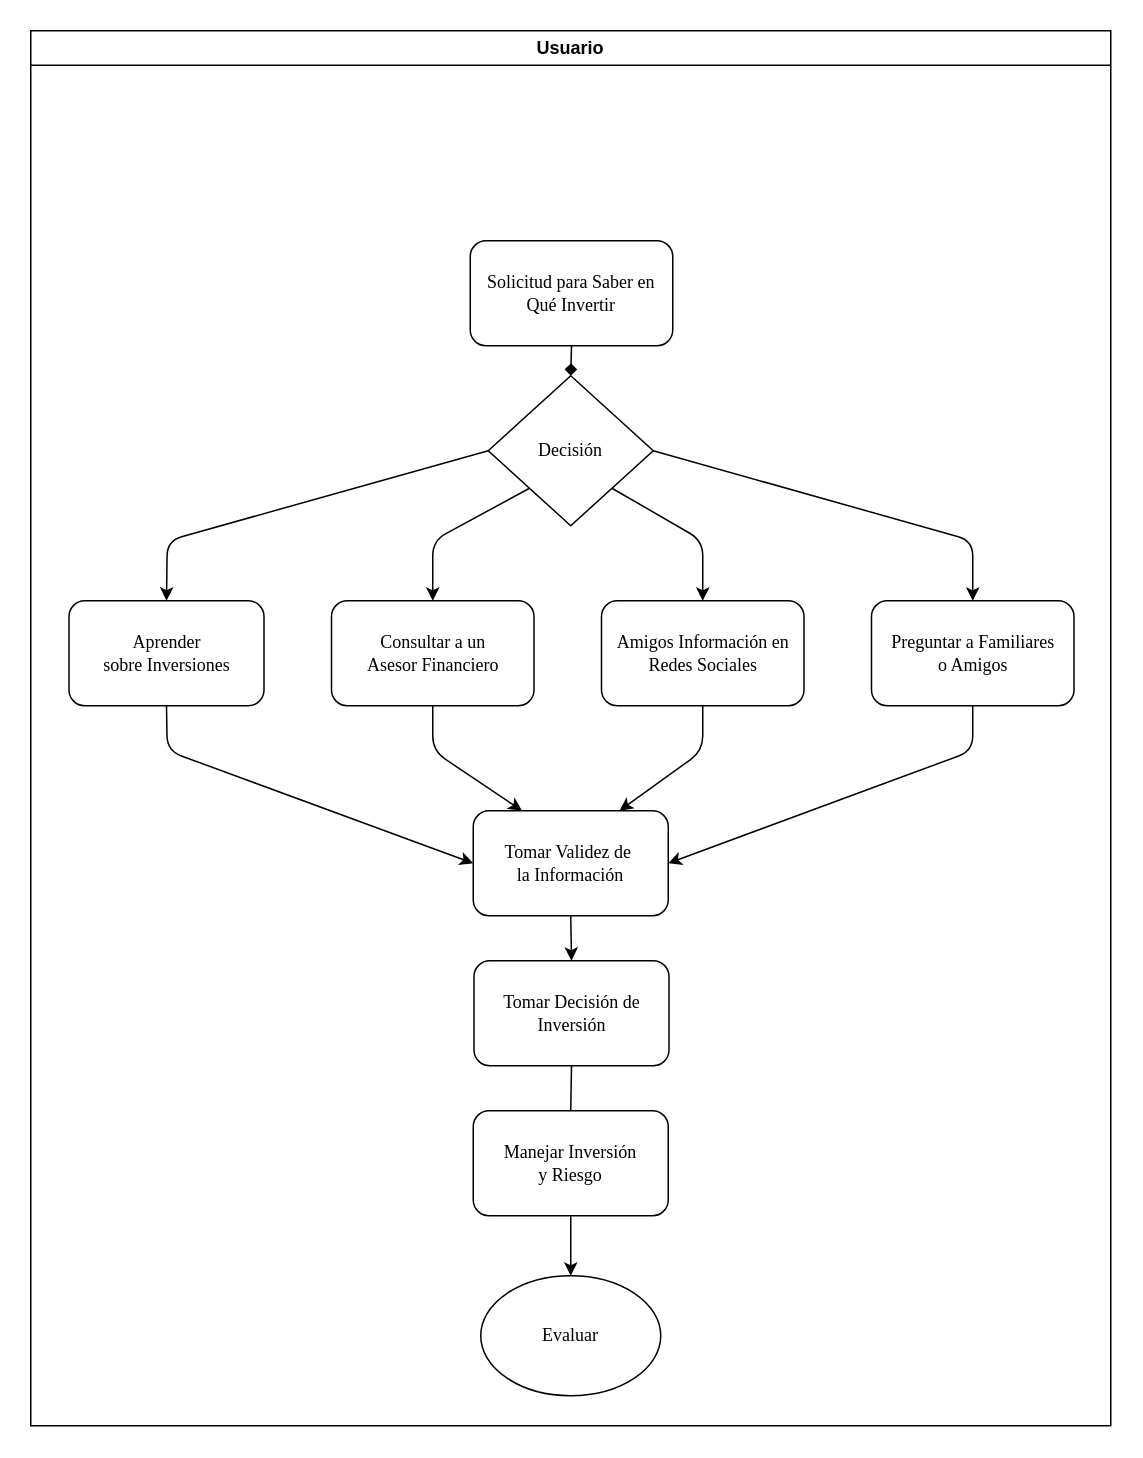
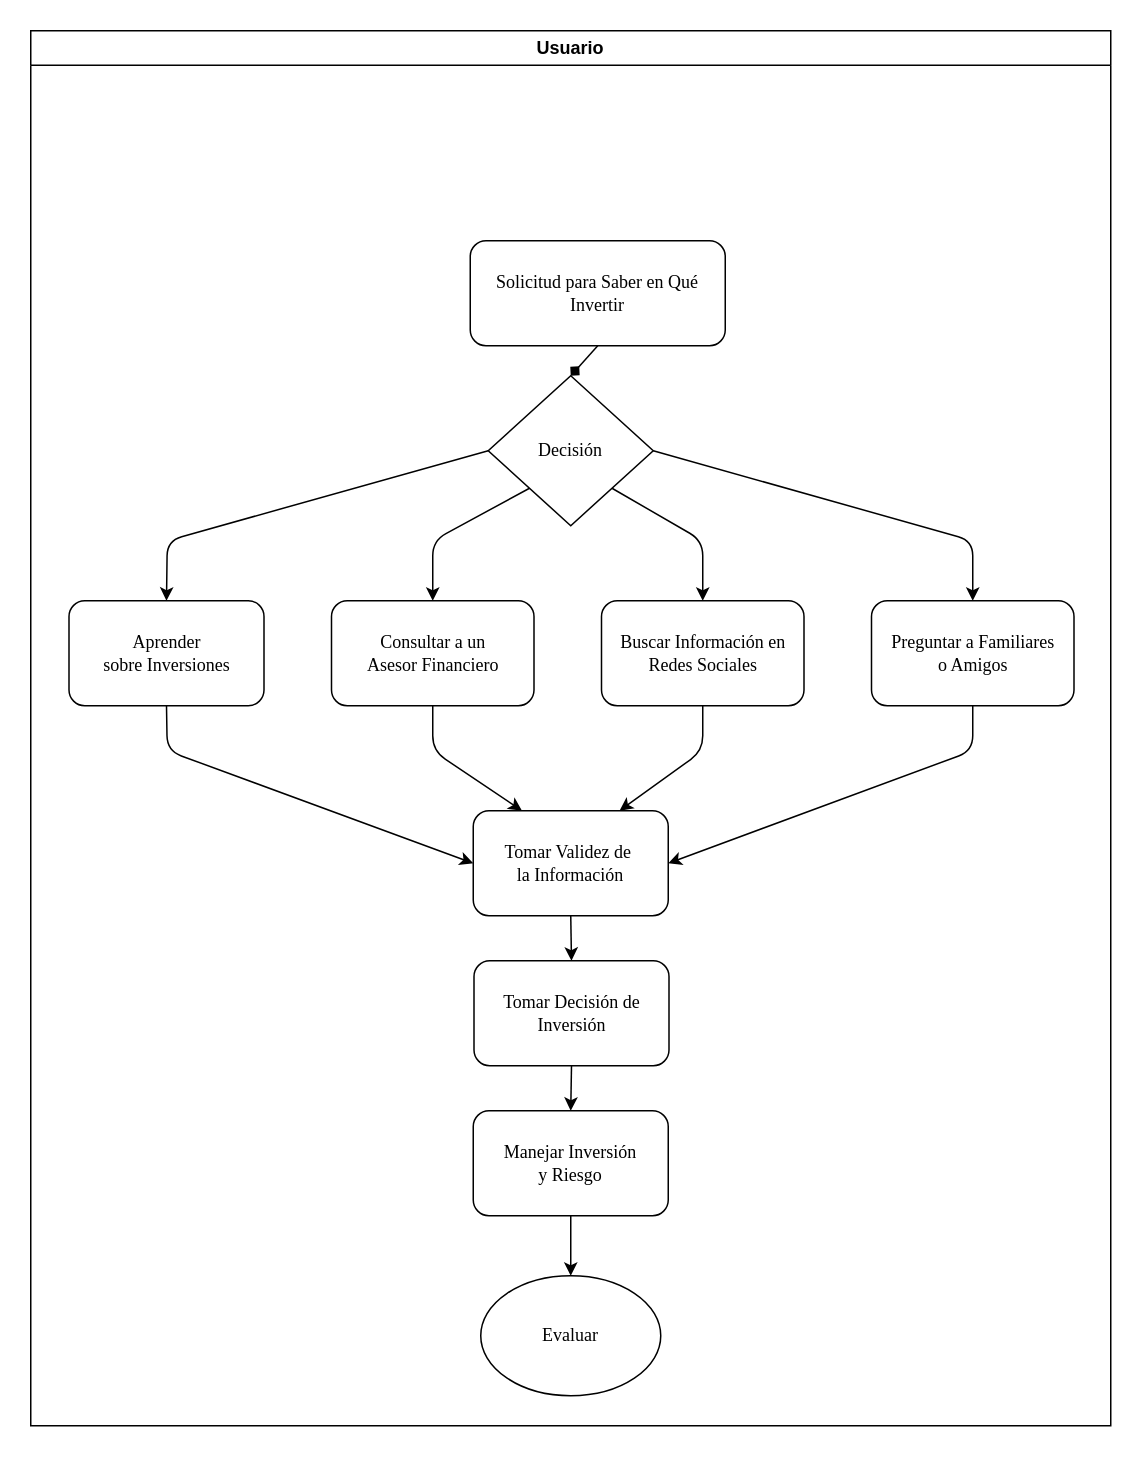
node "Solicitud para Saber en Qué Invertir": size 203x105 -> 255x105
node "Amigos Información en Redes Sociales": label "Amigos Información en Redes Sociales" -> "Buscar Información en Redes Sociales"
edge "Tomar Decisión de Inversión" -- "Manejar Inversión y Riesgo": arrowhead none -> classic
